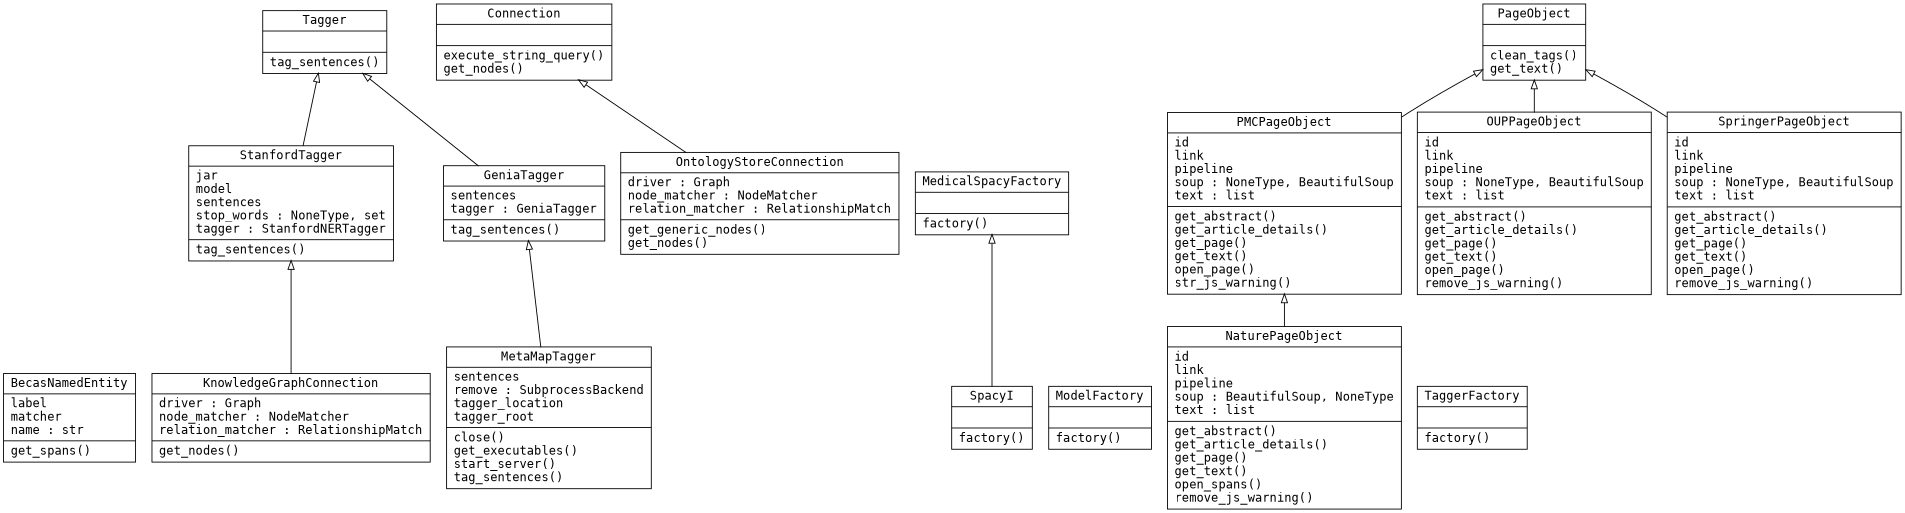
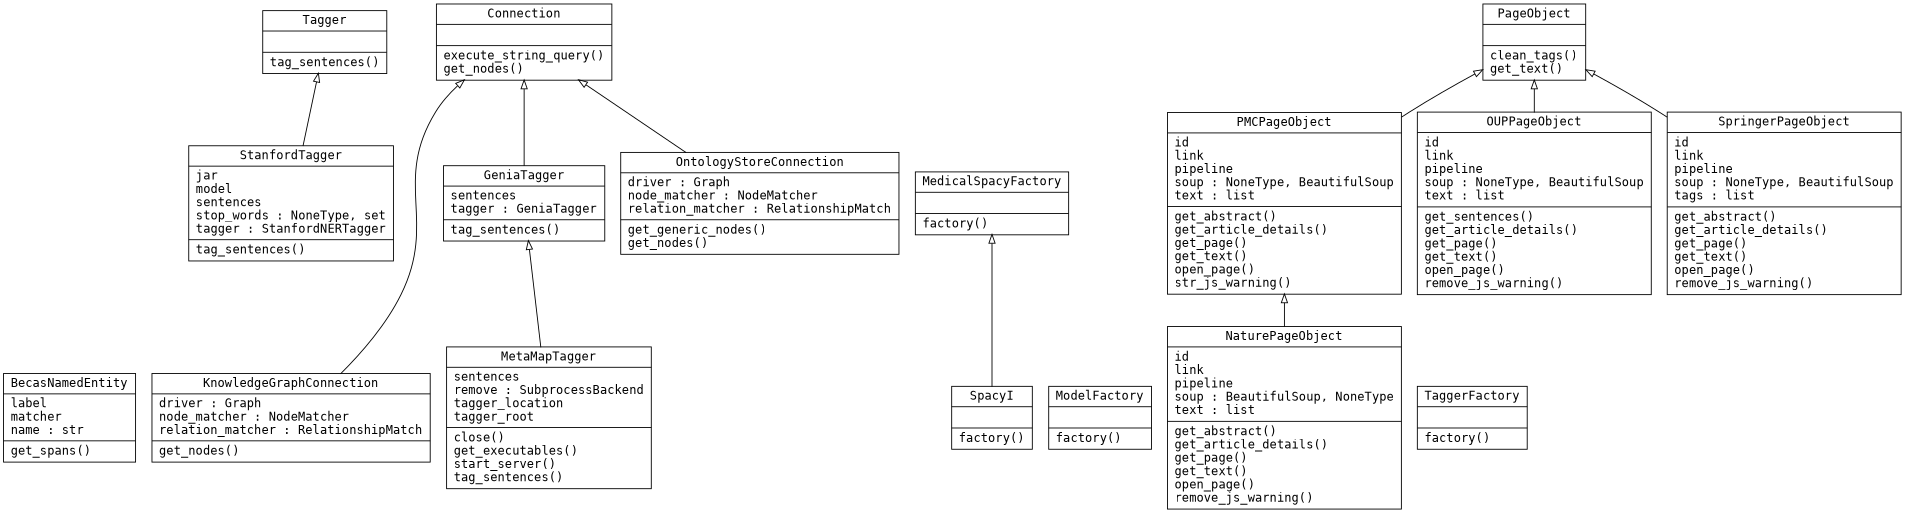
edge "GeniaTagger" -> "Tagger": now "GeniaTagger" -> "Connection"
node "SpringerPageObject": text "text : list" -> "tags : list"
node "OUPPageObject": text "get_abstract()" -> "get_sentences()"
edge "KnowledgeGraphConnection" -> "StanfordTagger": now "KnowledgeGraphConnection" -> "Connection"
node "NaturePageObject": text "open_spans()" -> "open_page()"
